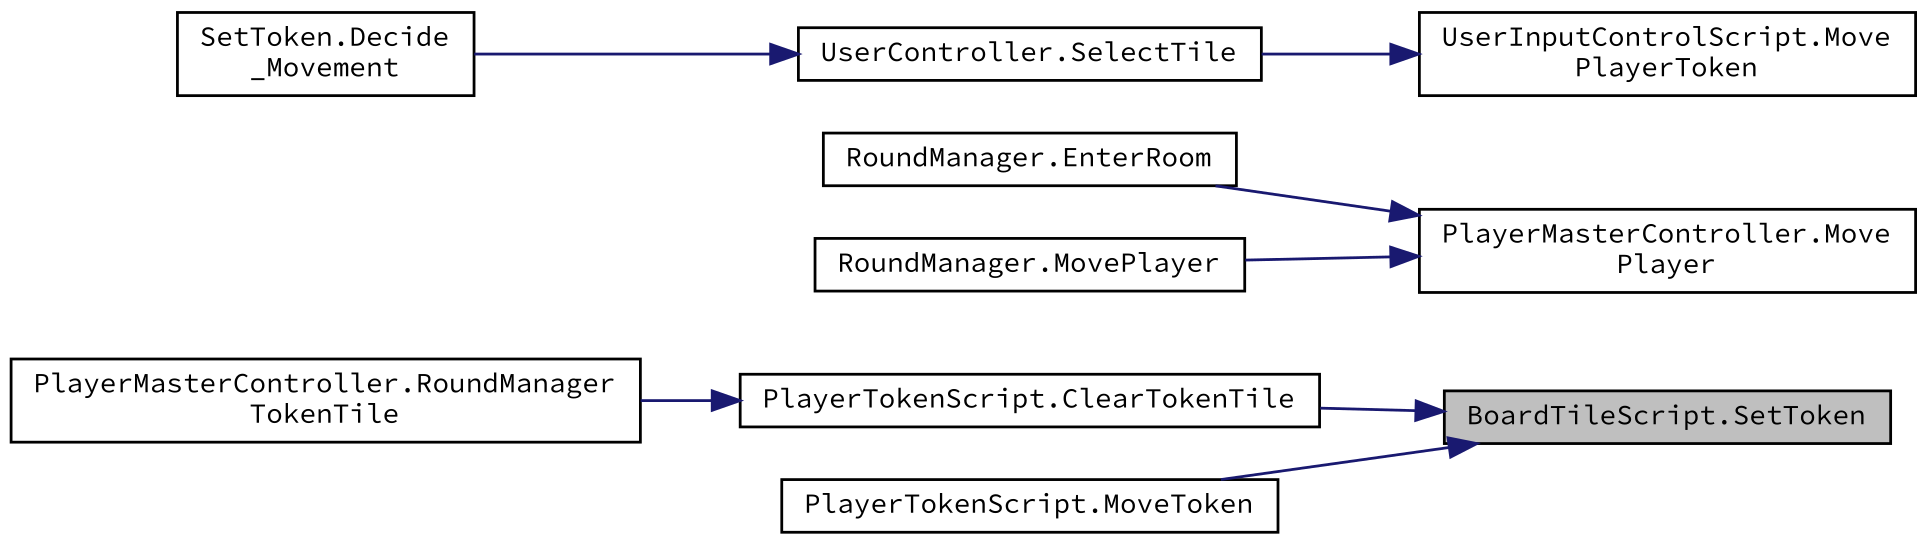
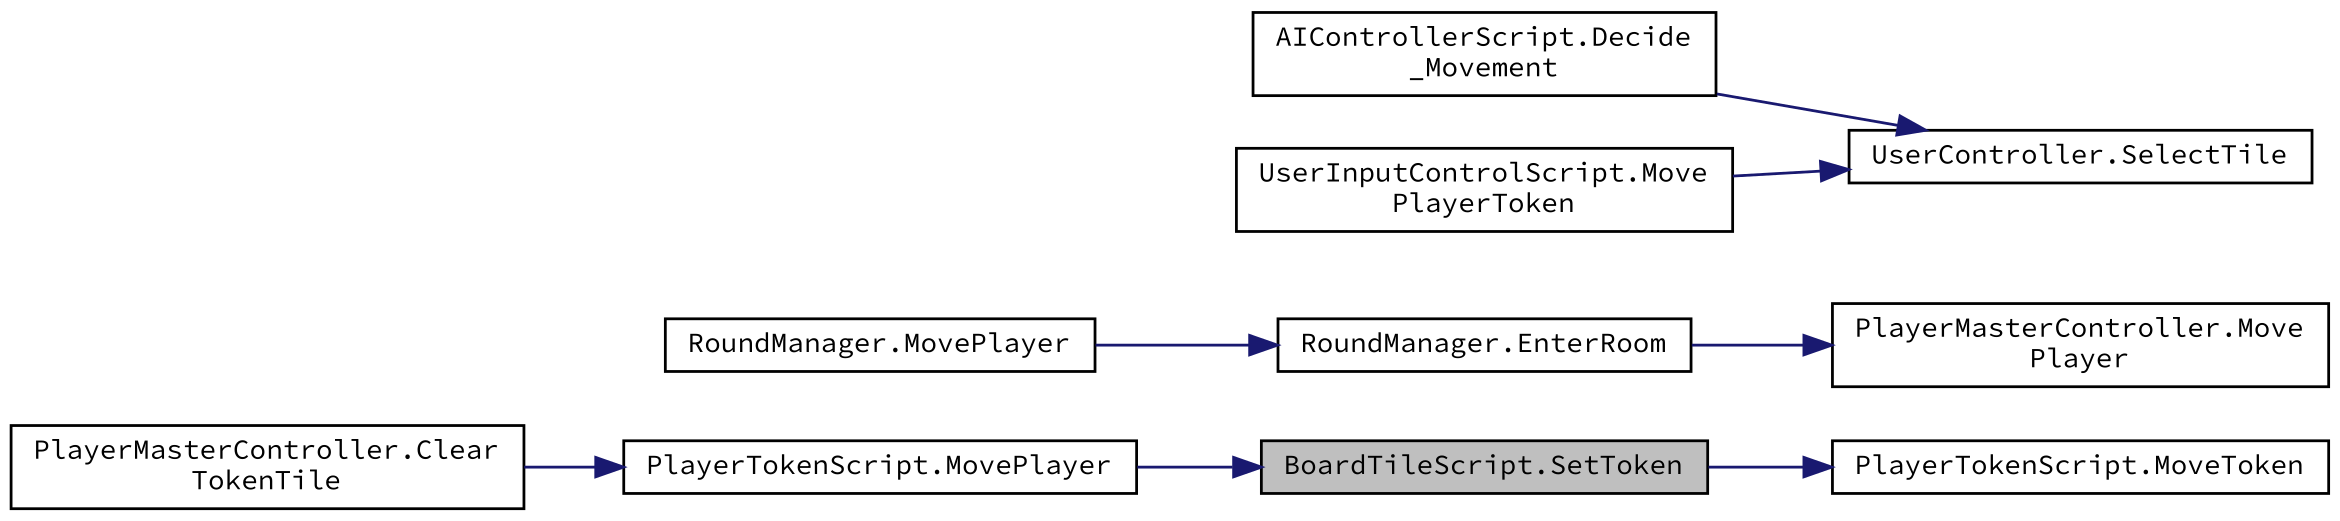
node "SetToken.Decide _Movement": label "SetToken.Decide _Movement" -> "AIControllerScript.Decide _Movement"
edge "UserController.SelectTile" -> "UserInputControlScript.Move PlayerToken": reversed
edge "RoundManager.MovePlayer" -> "PlayerMasterController.Move Player": now "RoundManager.MovePlayer" -> "RoundManager.EnterRoom"
node "PlayerMasterController.RoundManager TokenTile": label "PlayerMasterController.RoundManager TokenTile" -> "PlayerMasterController.Clear TokenTile"
node "PlayerTokenScript.ClearTokenTile": label "PlayerTokenScript.ClearTokenTile" -> "PlayerTokenScript.MovePlayer"
edge "PlayerTokenScript.MoveToken" -> "BoardTileScript.SetToken": reversed
